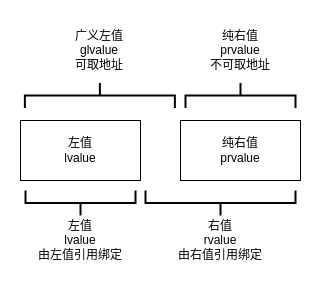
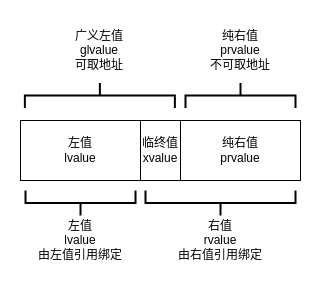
node "临终值 xvalue": added
